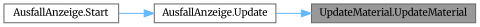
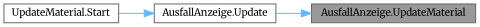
node "AusfallAnzeige.Start": label "AusfallAnzeige.Start" -> "UpdateMaterial.Start"
node "UpdateMaterial.UpdateMaterial": label "UpdateMaterial.UpdateMaterial" -> "AusfallAnzeige.UpdateMaterial"
